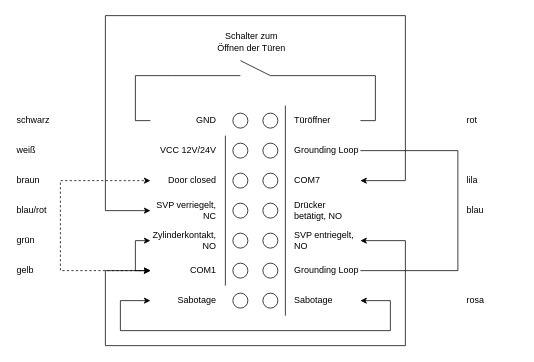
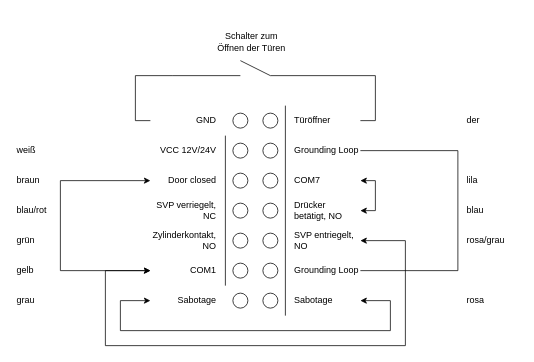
edge "COM7" -- "SVP verriegelt, NC": removed
node "schwarz": removed
node "rot": label "rot" -> "der"
edge "COM7" -- "Drücker betätigt, NO": added
edge "Door closed" -- "COM1": style dashed -> solid
node "rosa/grau": added
edge "Zylinderkontakt, NO" -- "COM1": removed
node "grau": added
